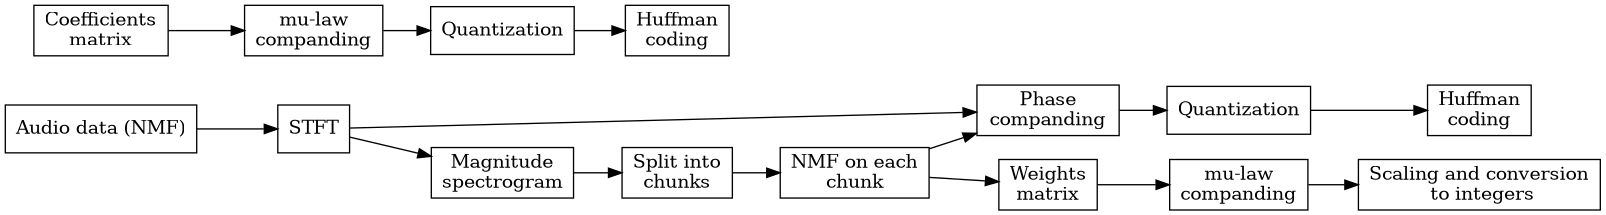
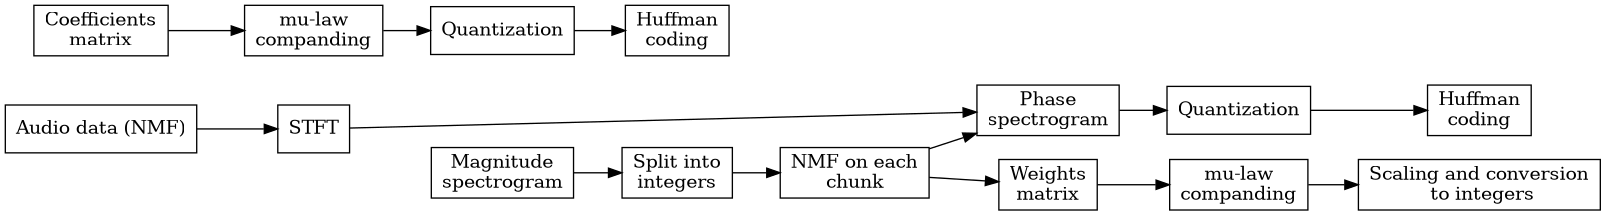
node "Phase companding": label "Phase companding" -> "Phase spectrogram"
edge "STFT" -> "Magnitude spectrogram": removed
node "Split into chunks": label "Split into chunks" -> "Split into integers"
